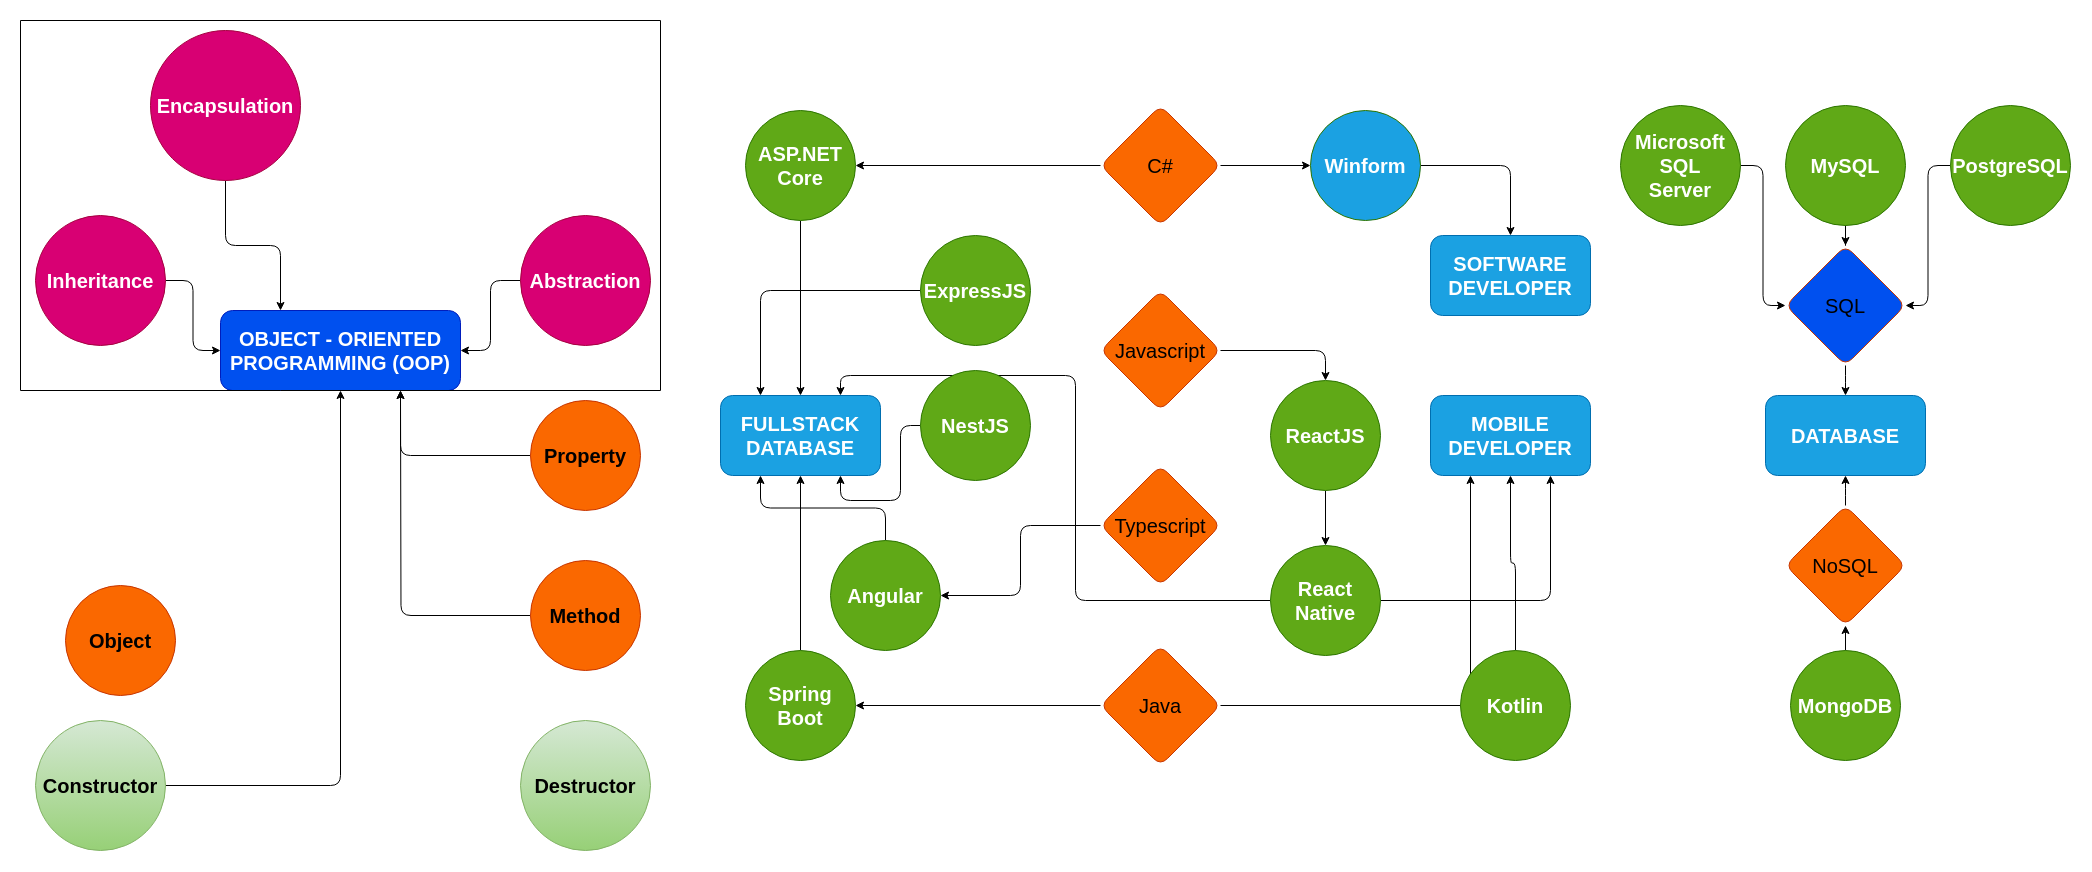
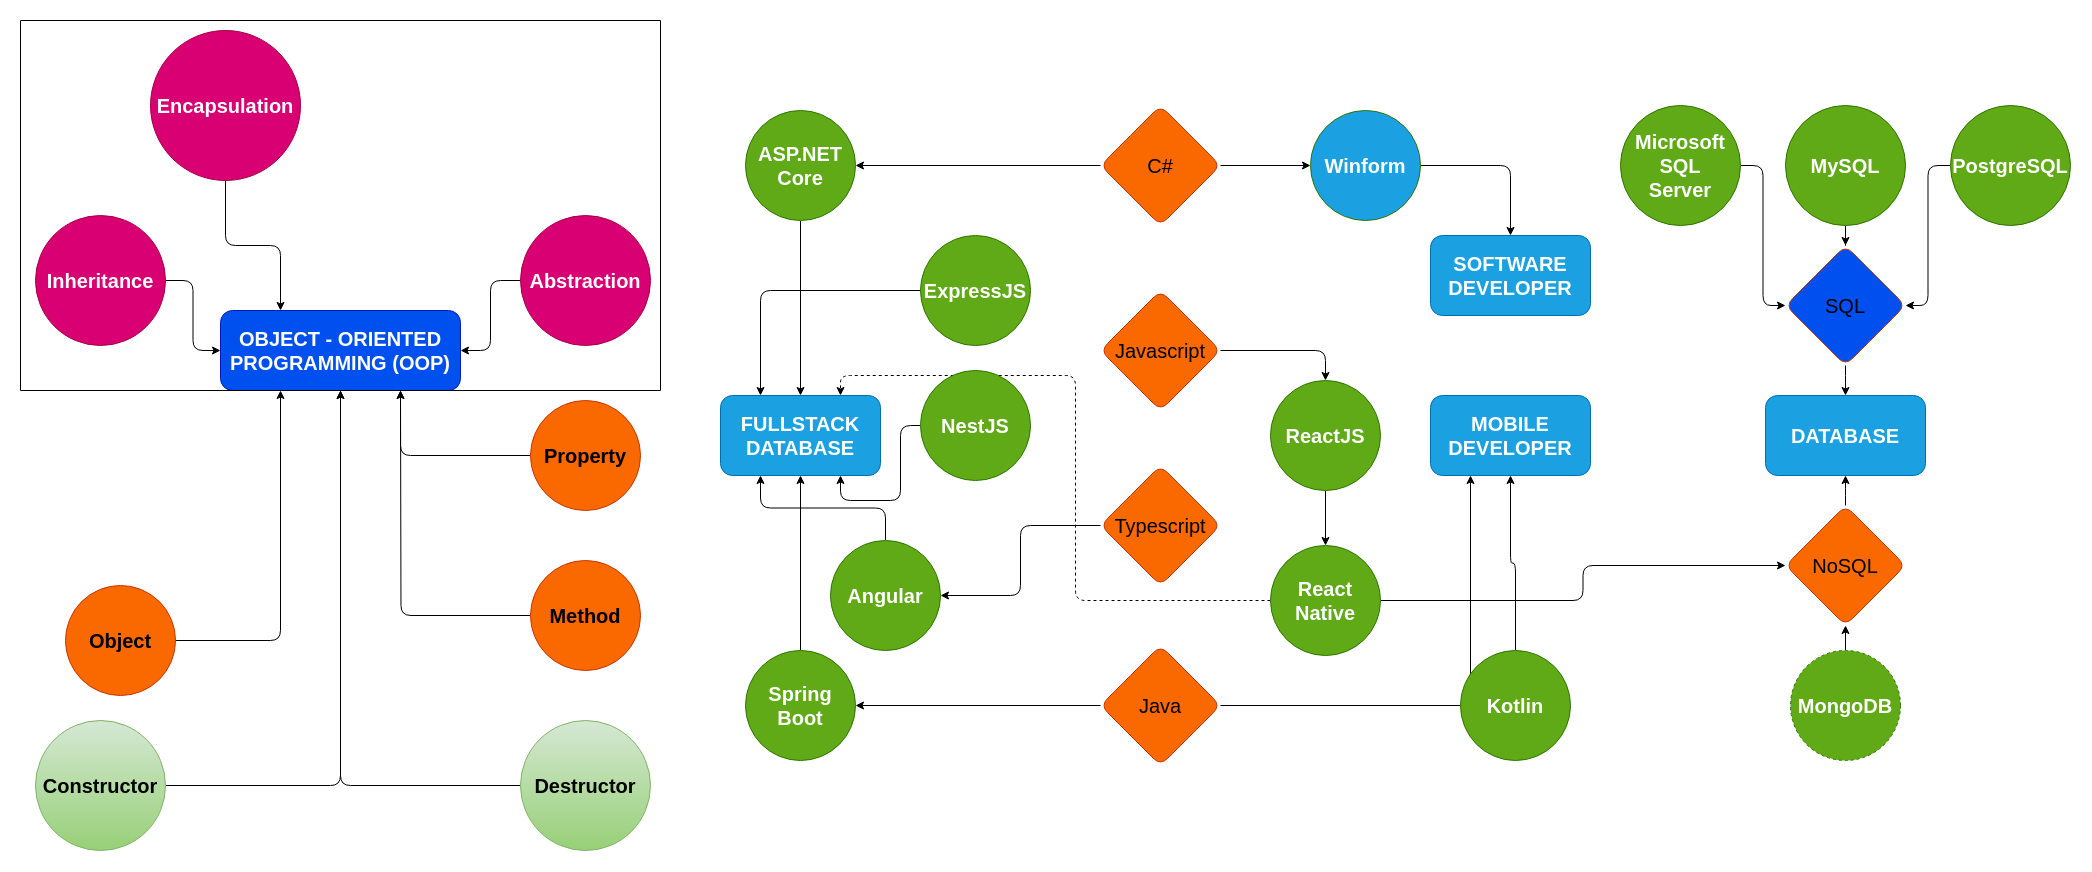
edge "React Native" -> "MOBILE DEVELOPER": now "React Native" -> "NoSQL"
edge "React Native" -> "FULLSTACK DATABASE": style solid -> dashed
edge "Object" -> "OBJECT - ORIENTED PROGRAMMING (OOP)": added
node "MongoDB": style solid -> dashed
edge "Destructor" -> "OBJECT - ORIENTED PROGRAMMING (OOP)": added
